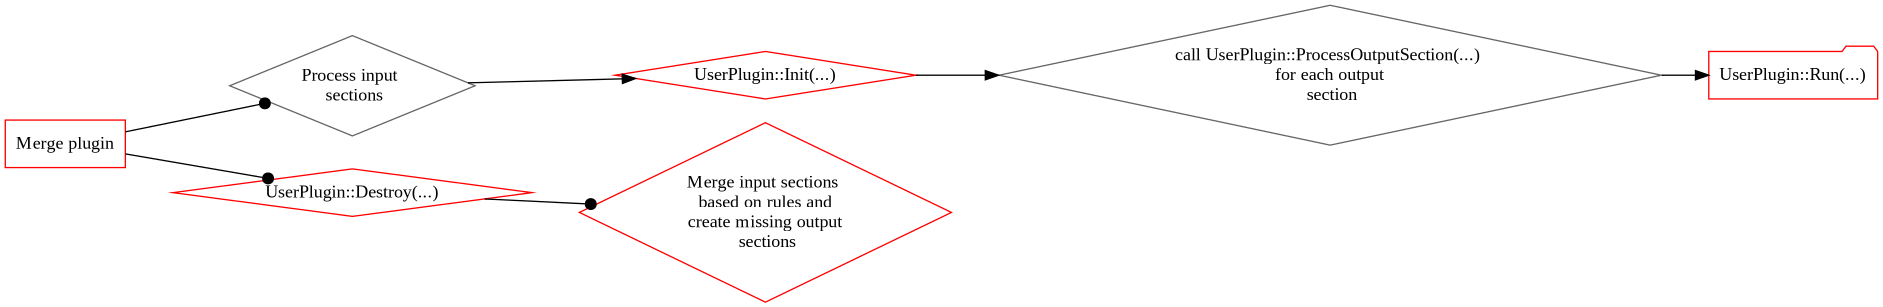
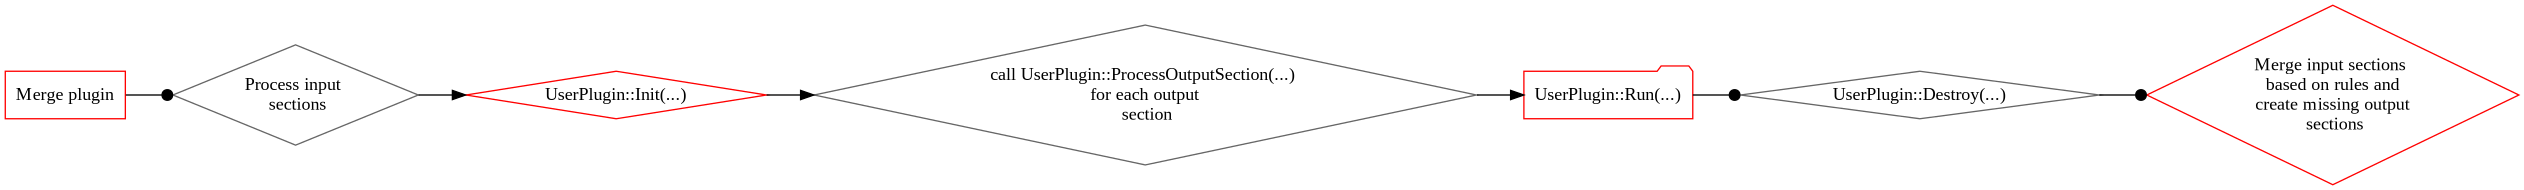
edge "Merge plugin" -> "UserPlugin::Destroy(...)": now "UserPlugin::Run(...)" -> "UserPlugin::Destroy(...)"
node "UserPlugin::Destroy(...)": color red -> gray40
